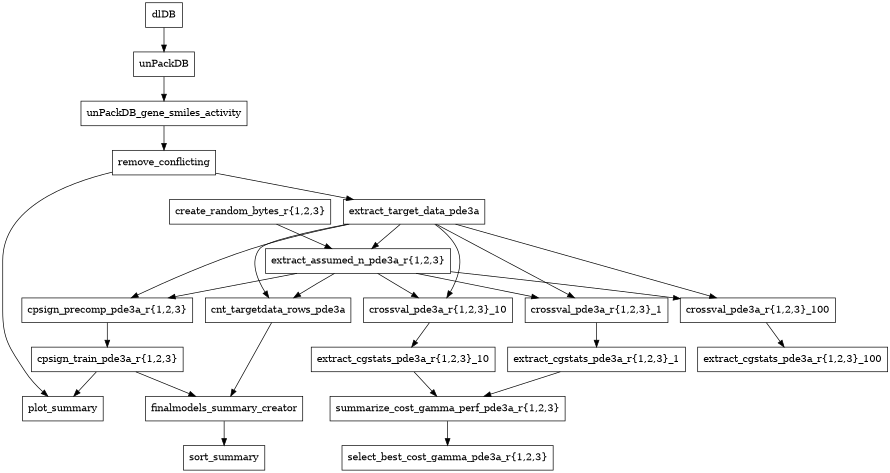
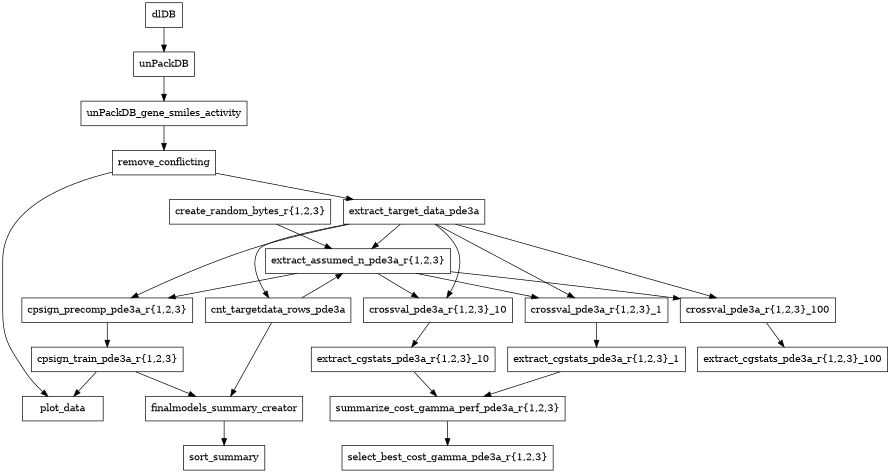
edge "extract_assumed_n_pde3a_r{1,2,3}" -> "cnt_targetdata_rows_pde3a": reversed
node "plot_summary": label "plot_summary" -> "plot_data"
